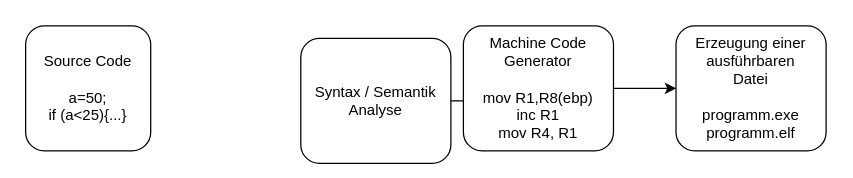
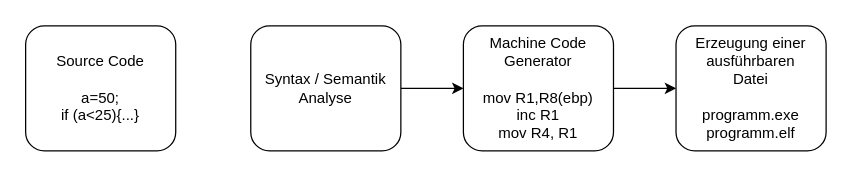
node "Source Code a=50; if (a<25){...}": size 125x125 -> 150x125
node "Syntax / Semantik Analyse": moved (376, 101) -> (326, 88)
